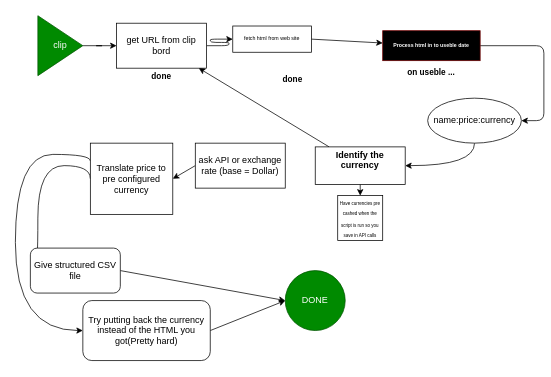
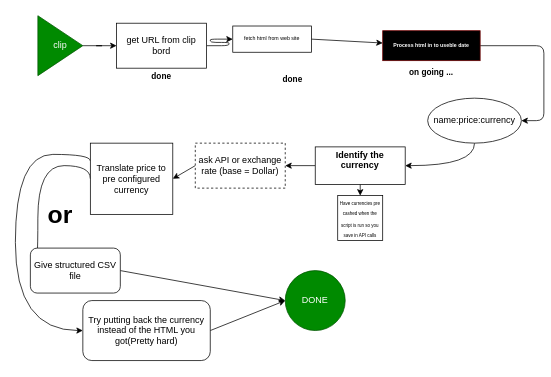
node "on useble ...": label "on useble ..." -> "on going ..."
edge "Identify the currency" -> "get URL from clip bord": now "Identify the currency" -> "ask API or exchange rate (base = Dollar)"
node "ask API or exchange rate (base = Dollar)": style solid -> dashed
node "or": added
